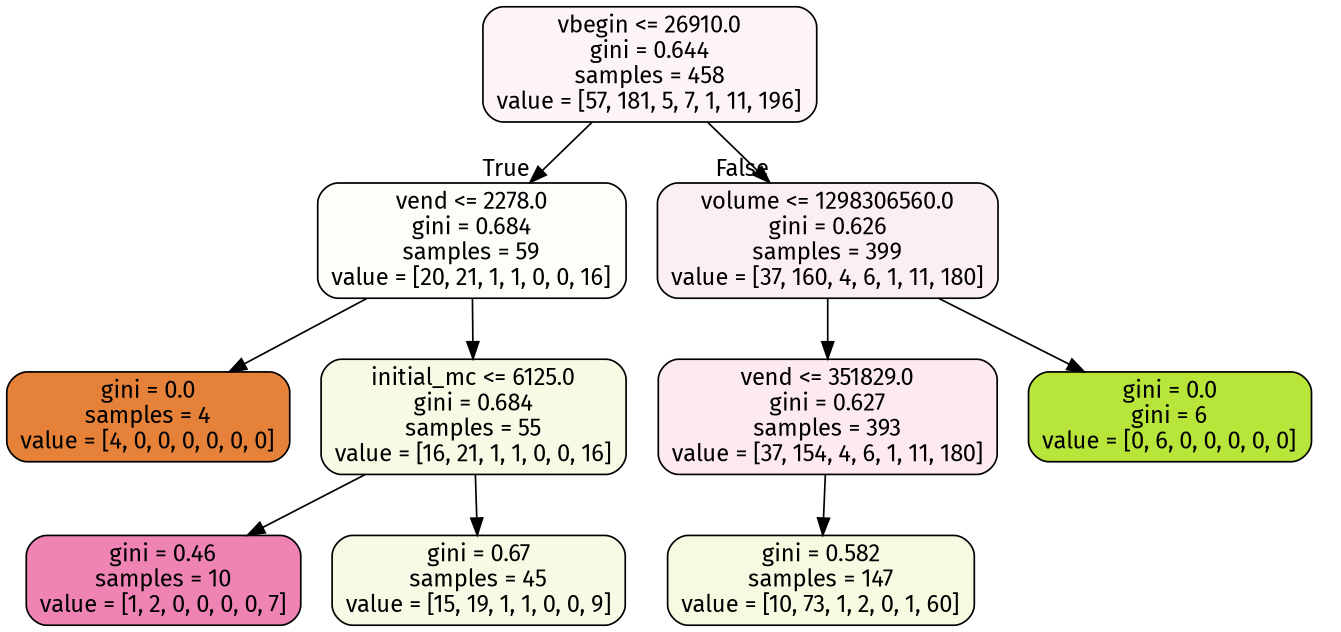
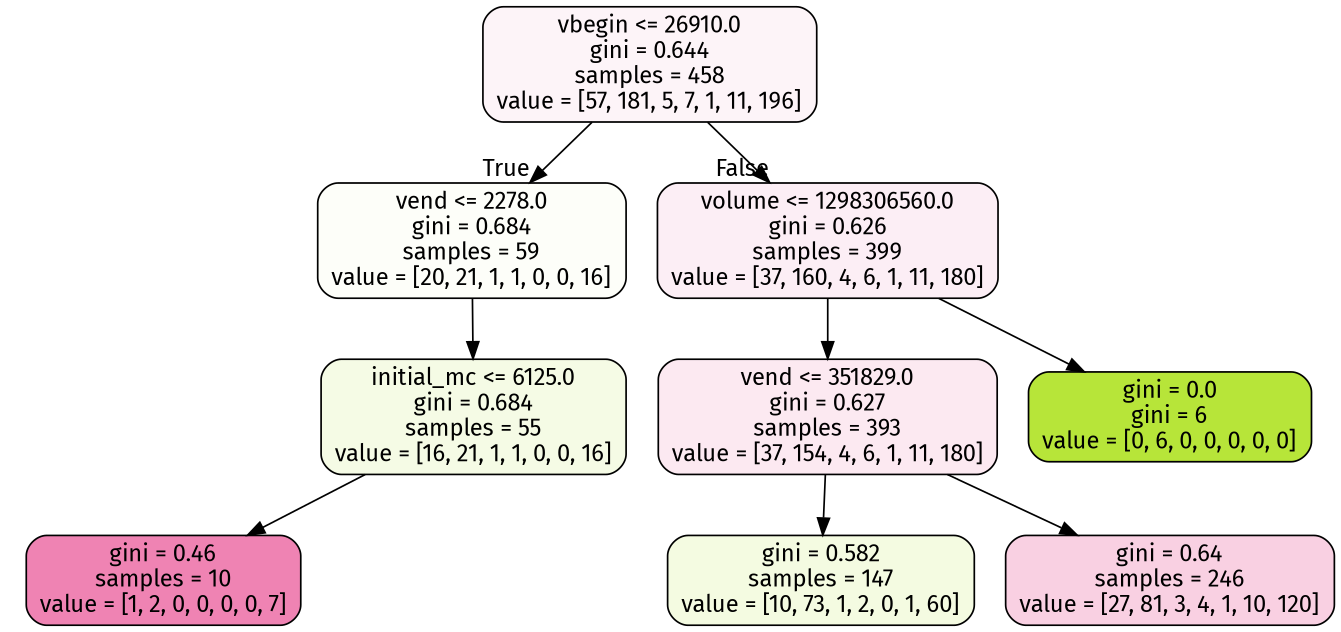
node "gini = 0.0 samples = 4 value = [4, 0, 0, 0, 0, 0, 0]": removed
node "gini = 0.67 samples = 45 value = [15, 19, 1, 1, 0, 0, 9]": removed
node "gini = 0.64 samples = 246 value = [27, 81, 3, 4, 1, 10, 120]": added
